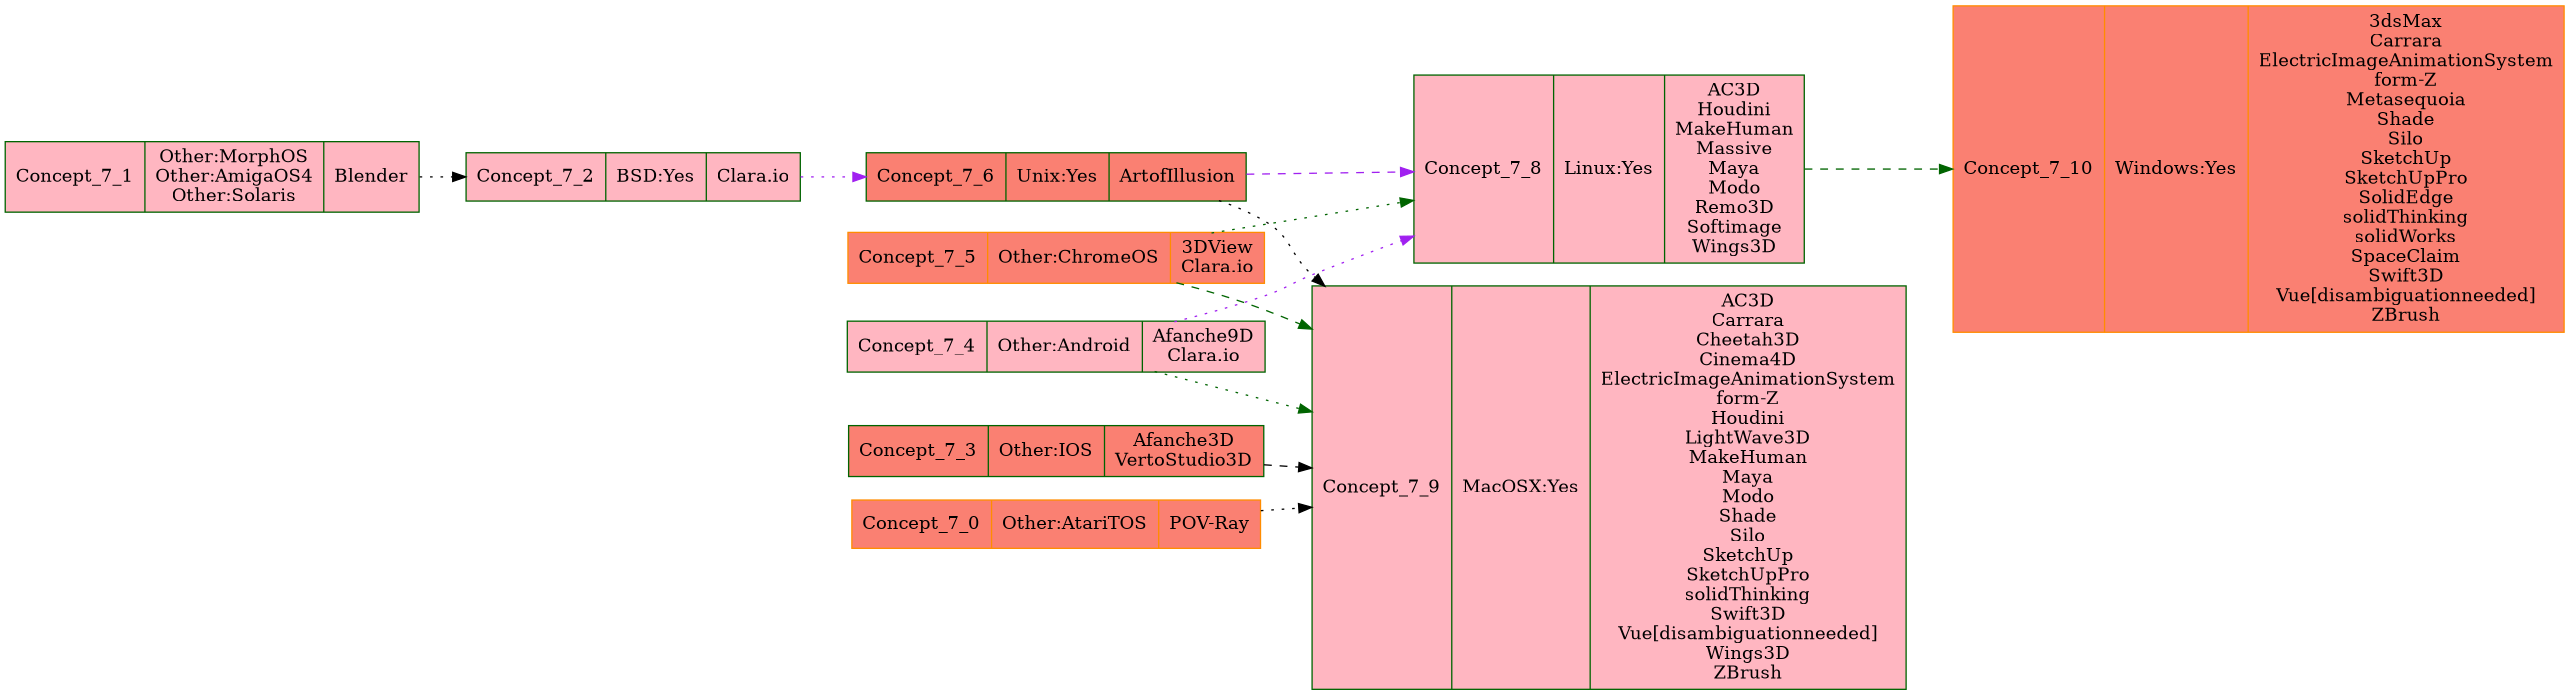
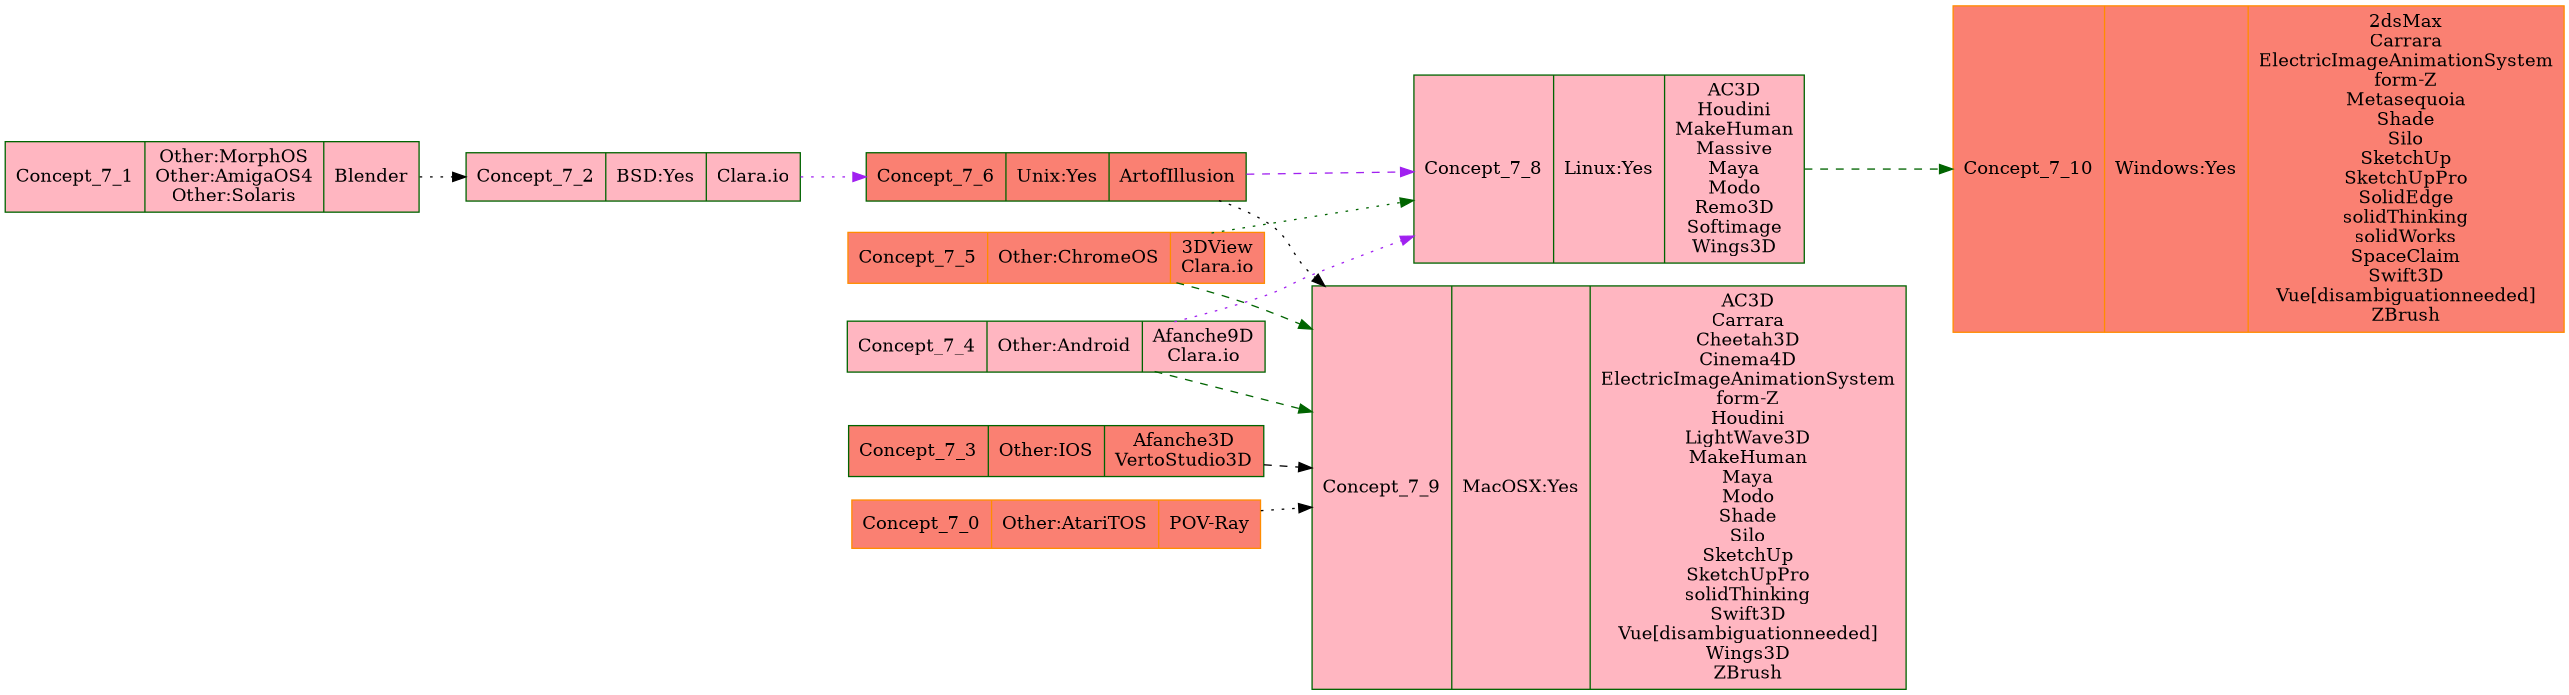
node "Concept_7_10": text "3dsMax" -> "2dsMax"
edge "Concept_7_4" -> "Concept_7_9": style dotted -> dashed
